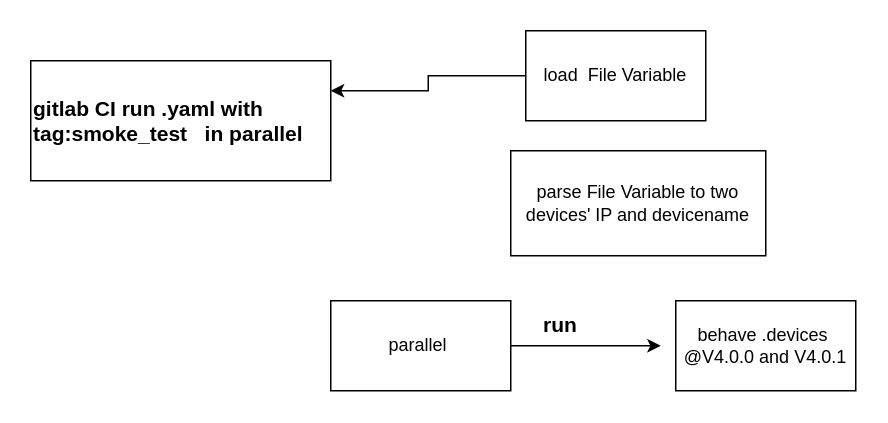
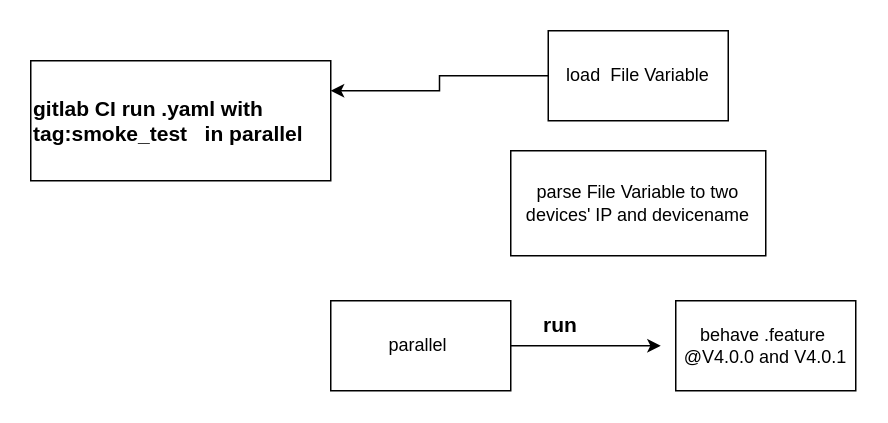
node "load File Variable": moved (616, 76) -> (638, 76)
node "behave .devices @V4.0.0 and V4.0.1": label "behave .devices @V4.0.0 and V4.0.1" -> "behave .feature @V4.0.0 and V4.0.1"
